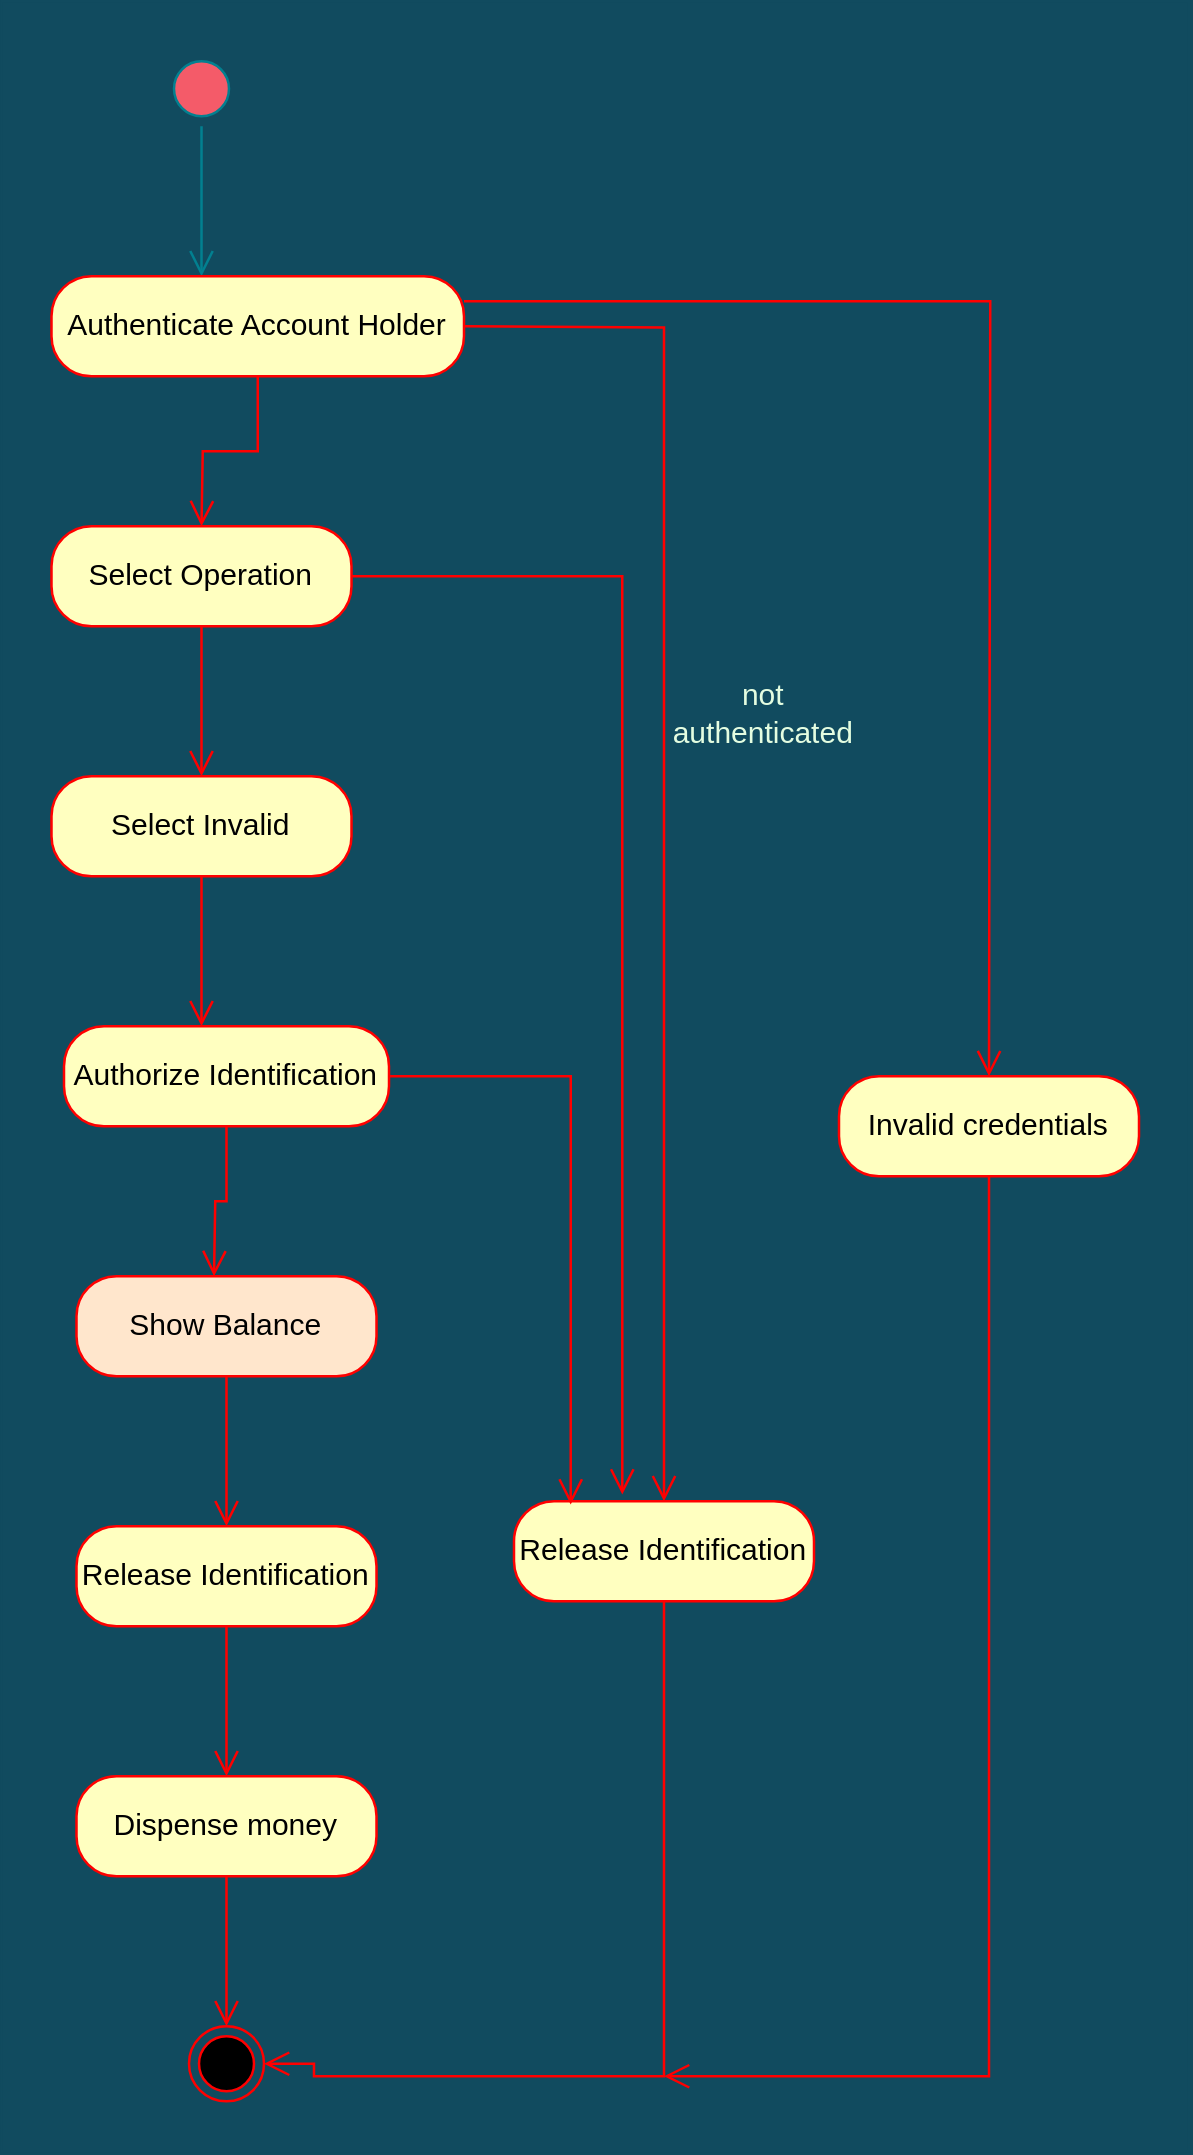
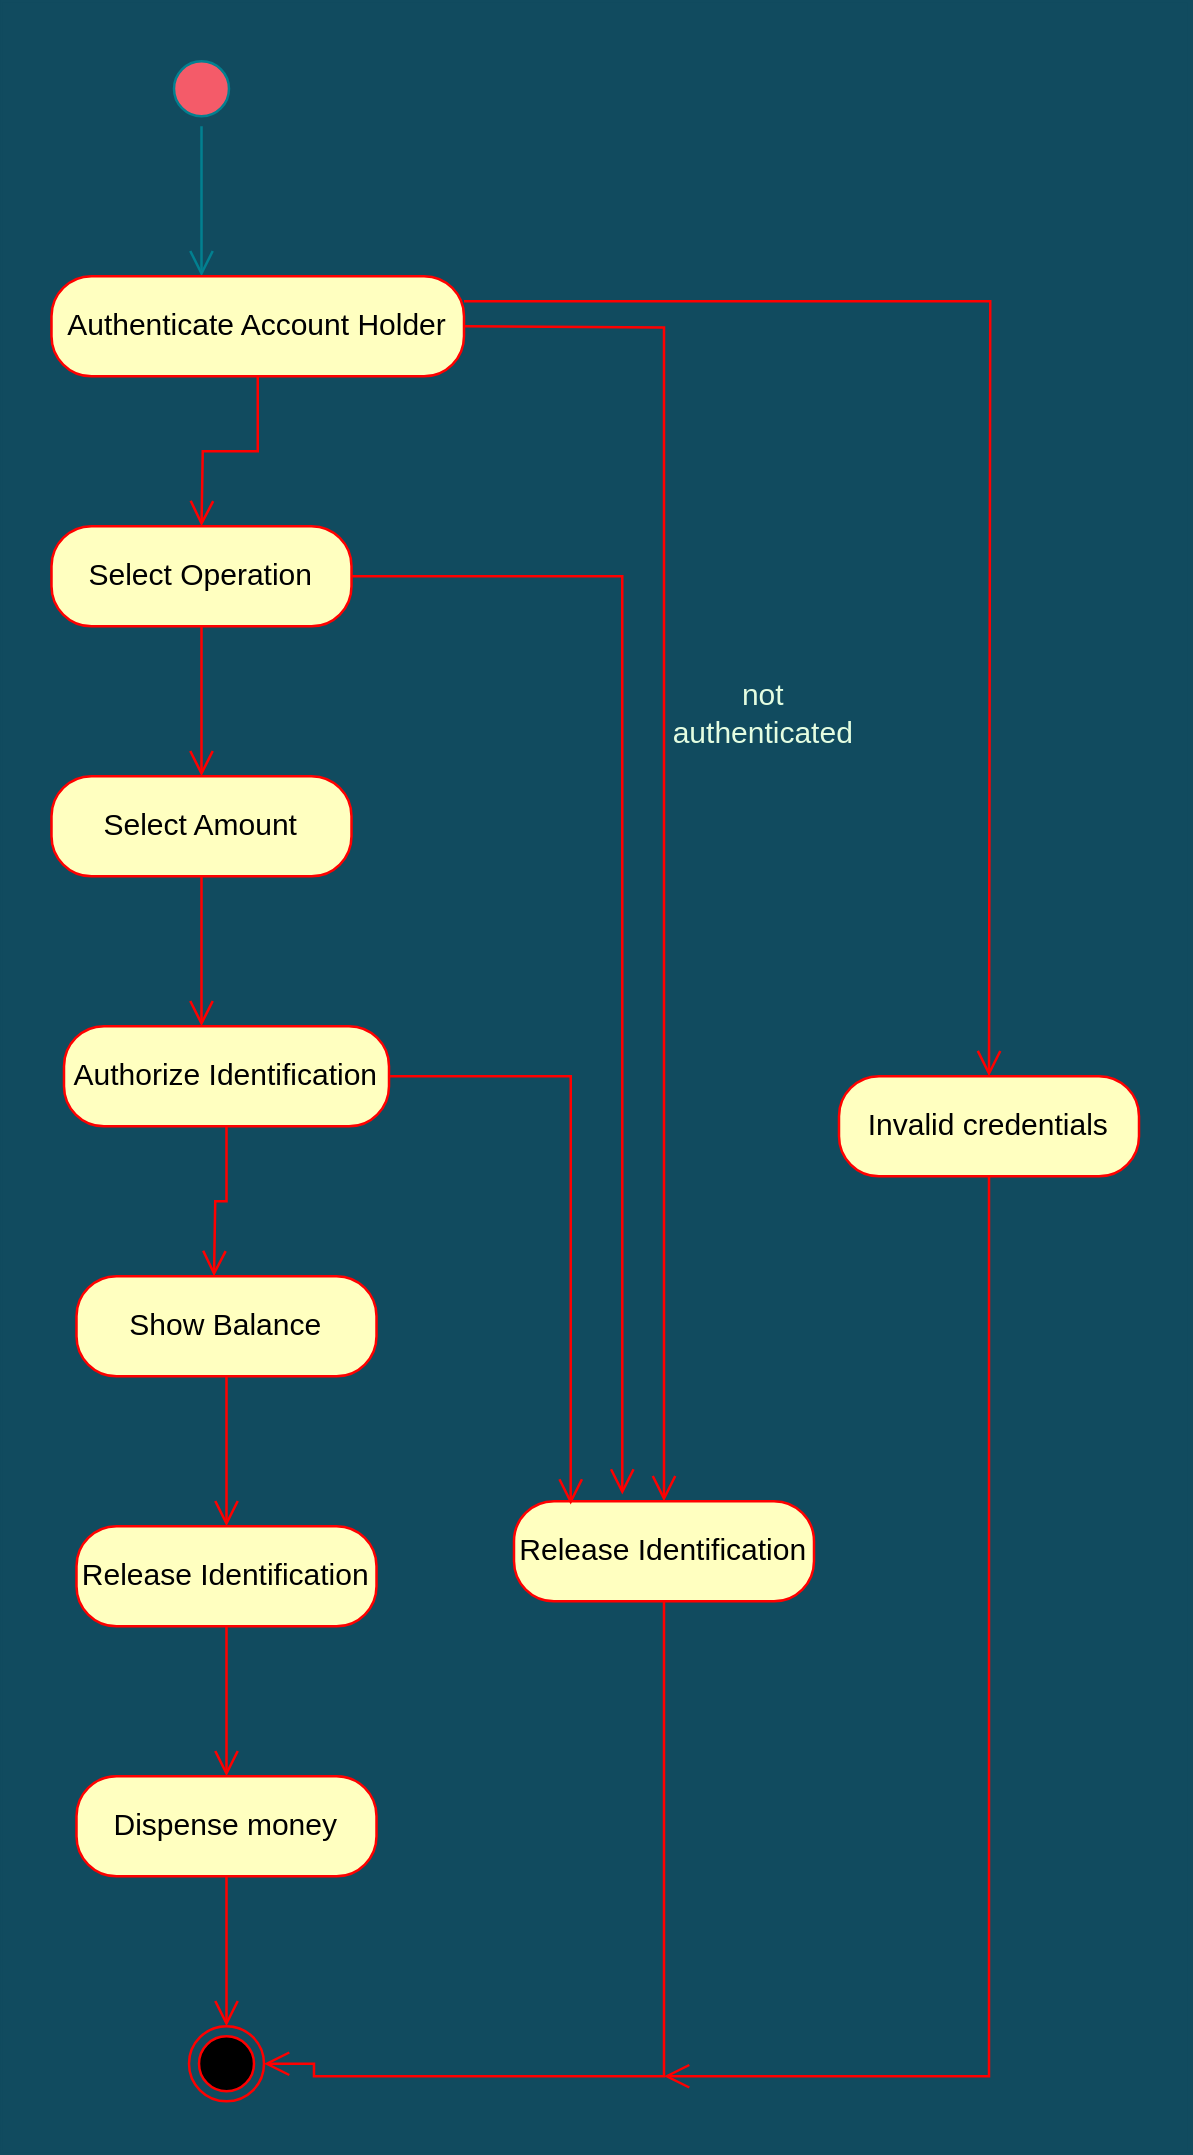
node "Select Invalid": label "Select Invalid" -> "Select Amount"
node "Show Balance": fillcolor #ffe6cc -> #ffffc0
